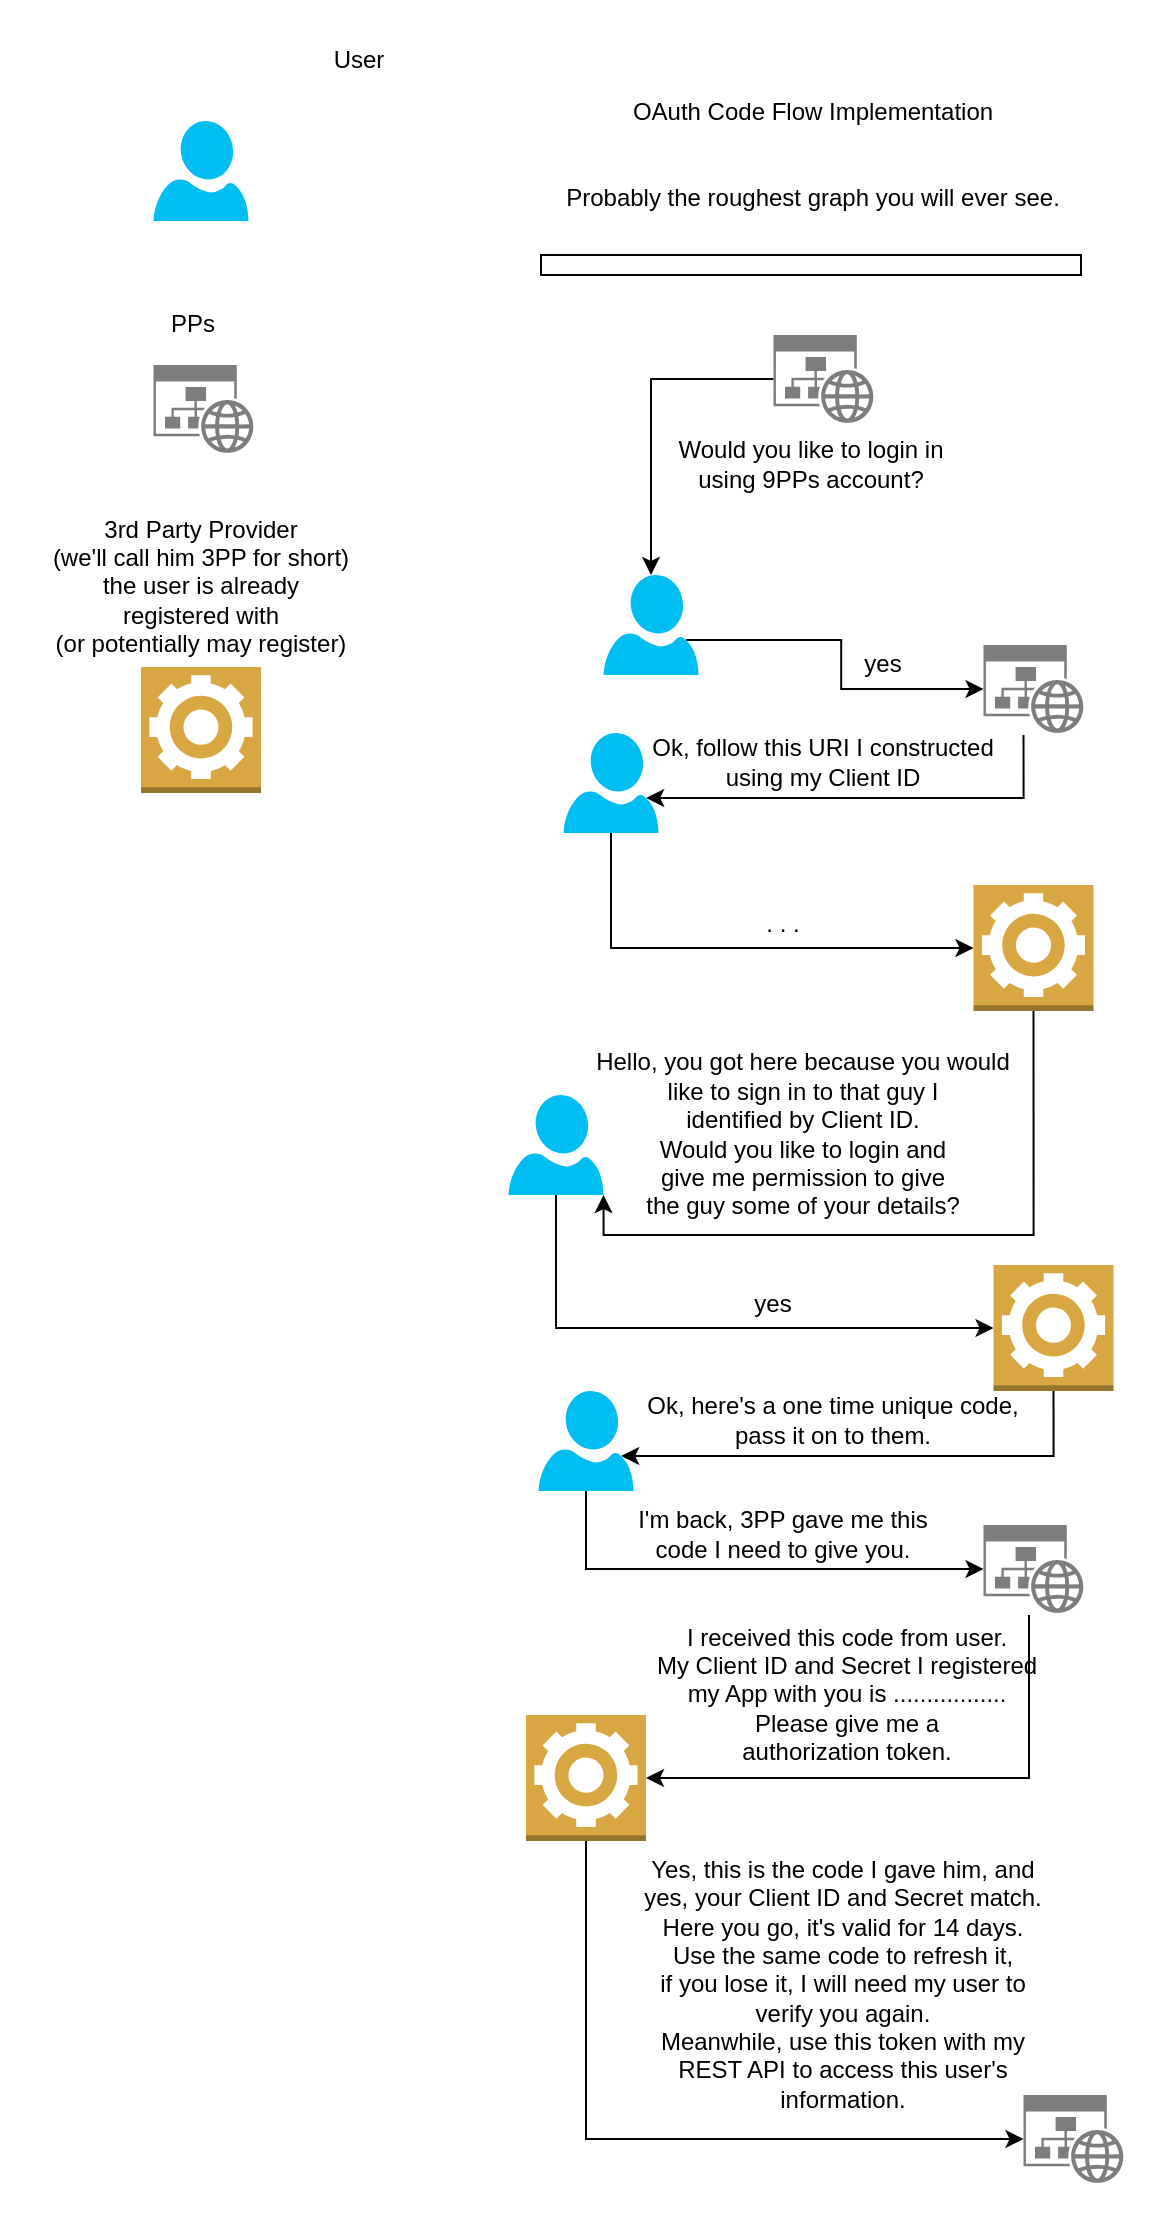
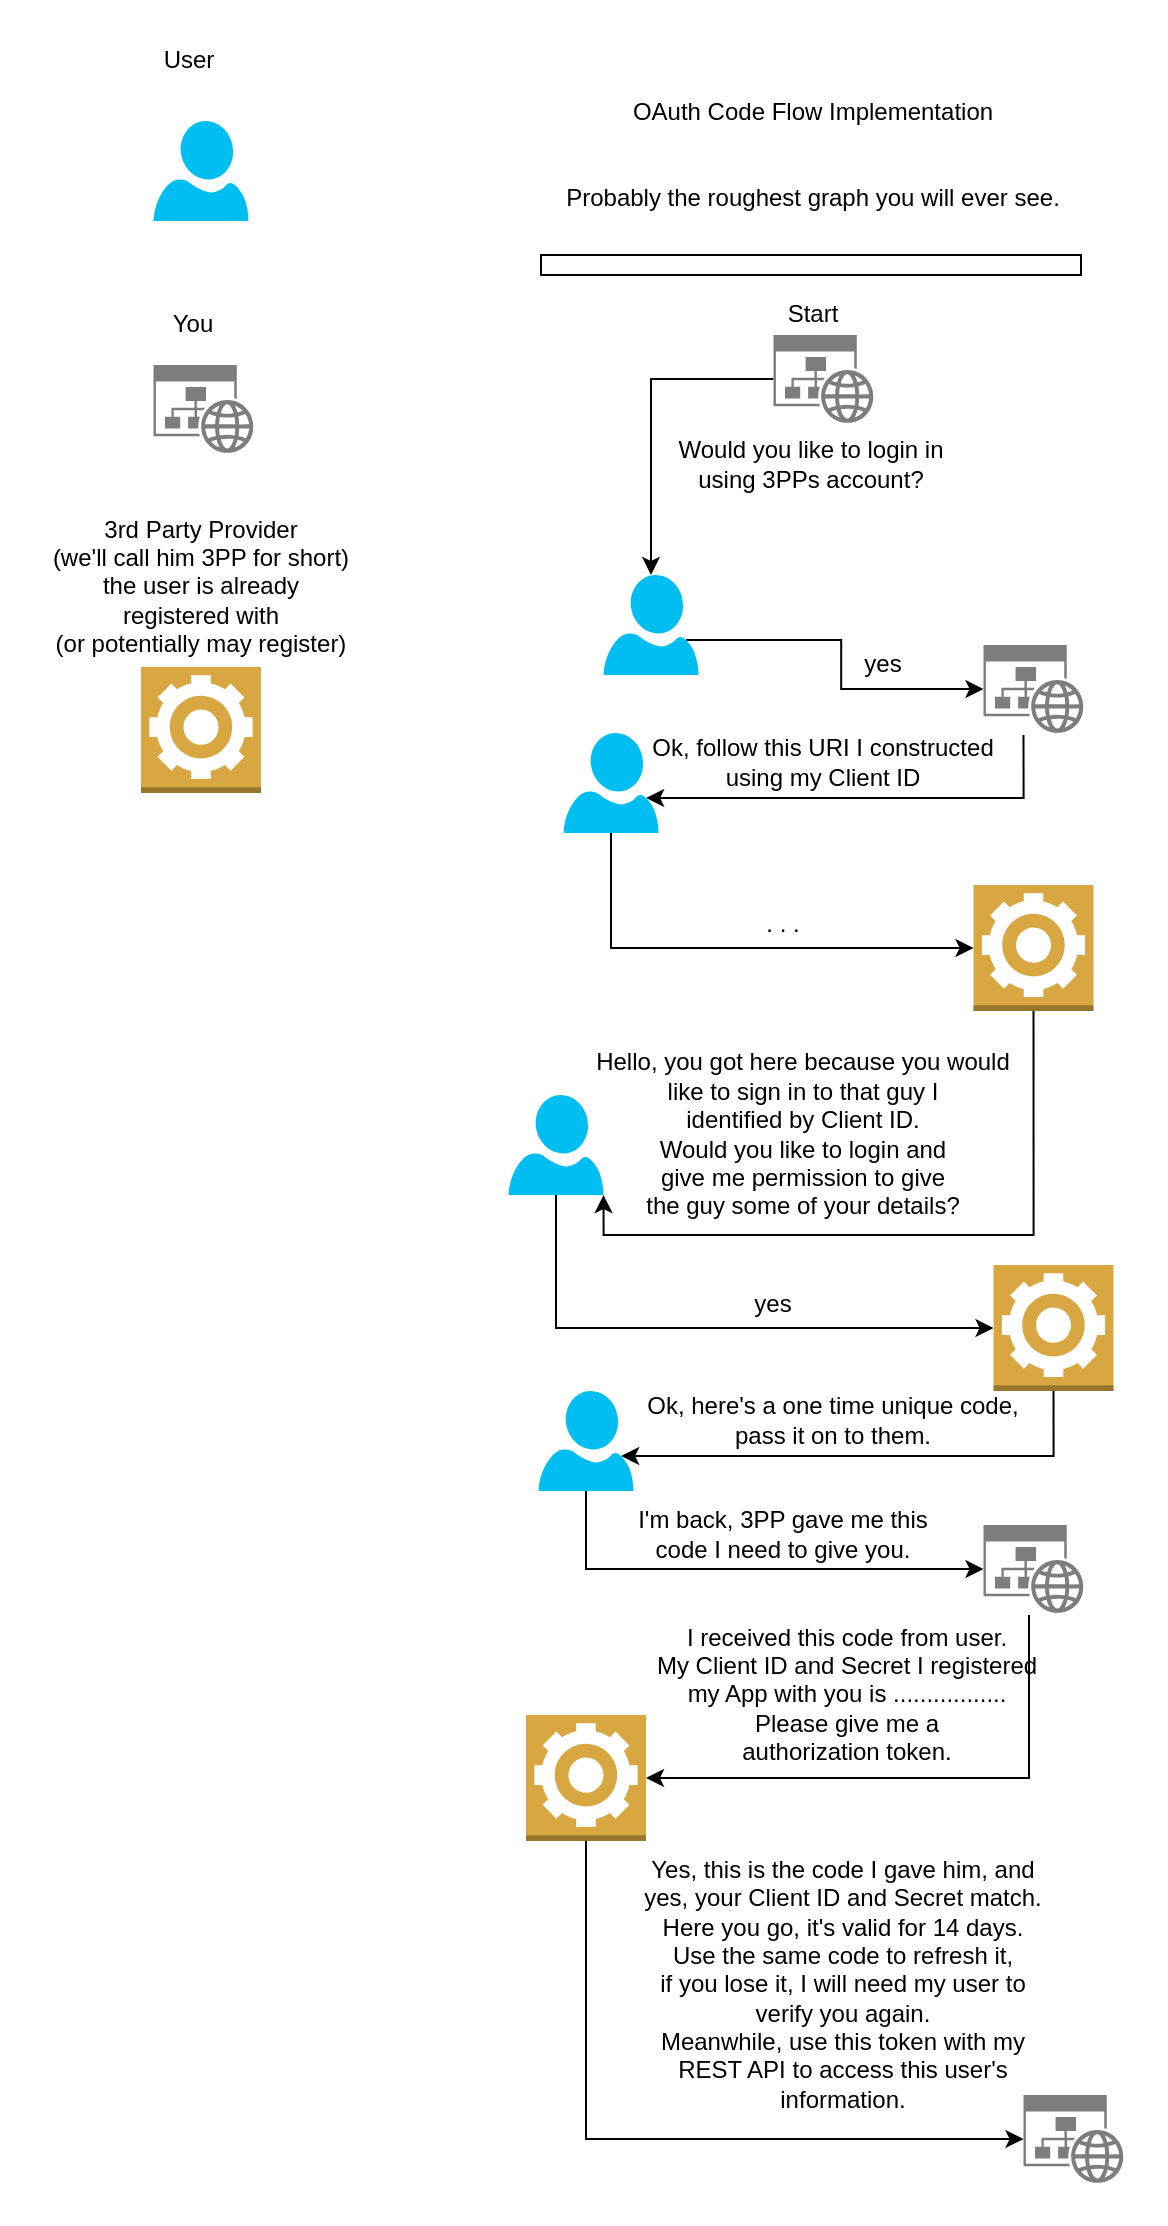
node "User": moved (359, 61) -> (189, 61)
node "Start": added
node "PPs": label "PPs" -> "You"
node "Would you like to login in using 9PPs account?": label "Would you like to login in using 9PPs account?" -> "Would you like to login in using 3PPs account?"
